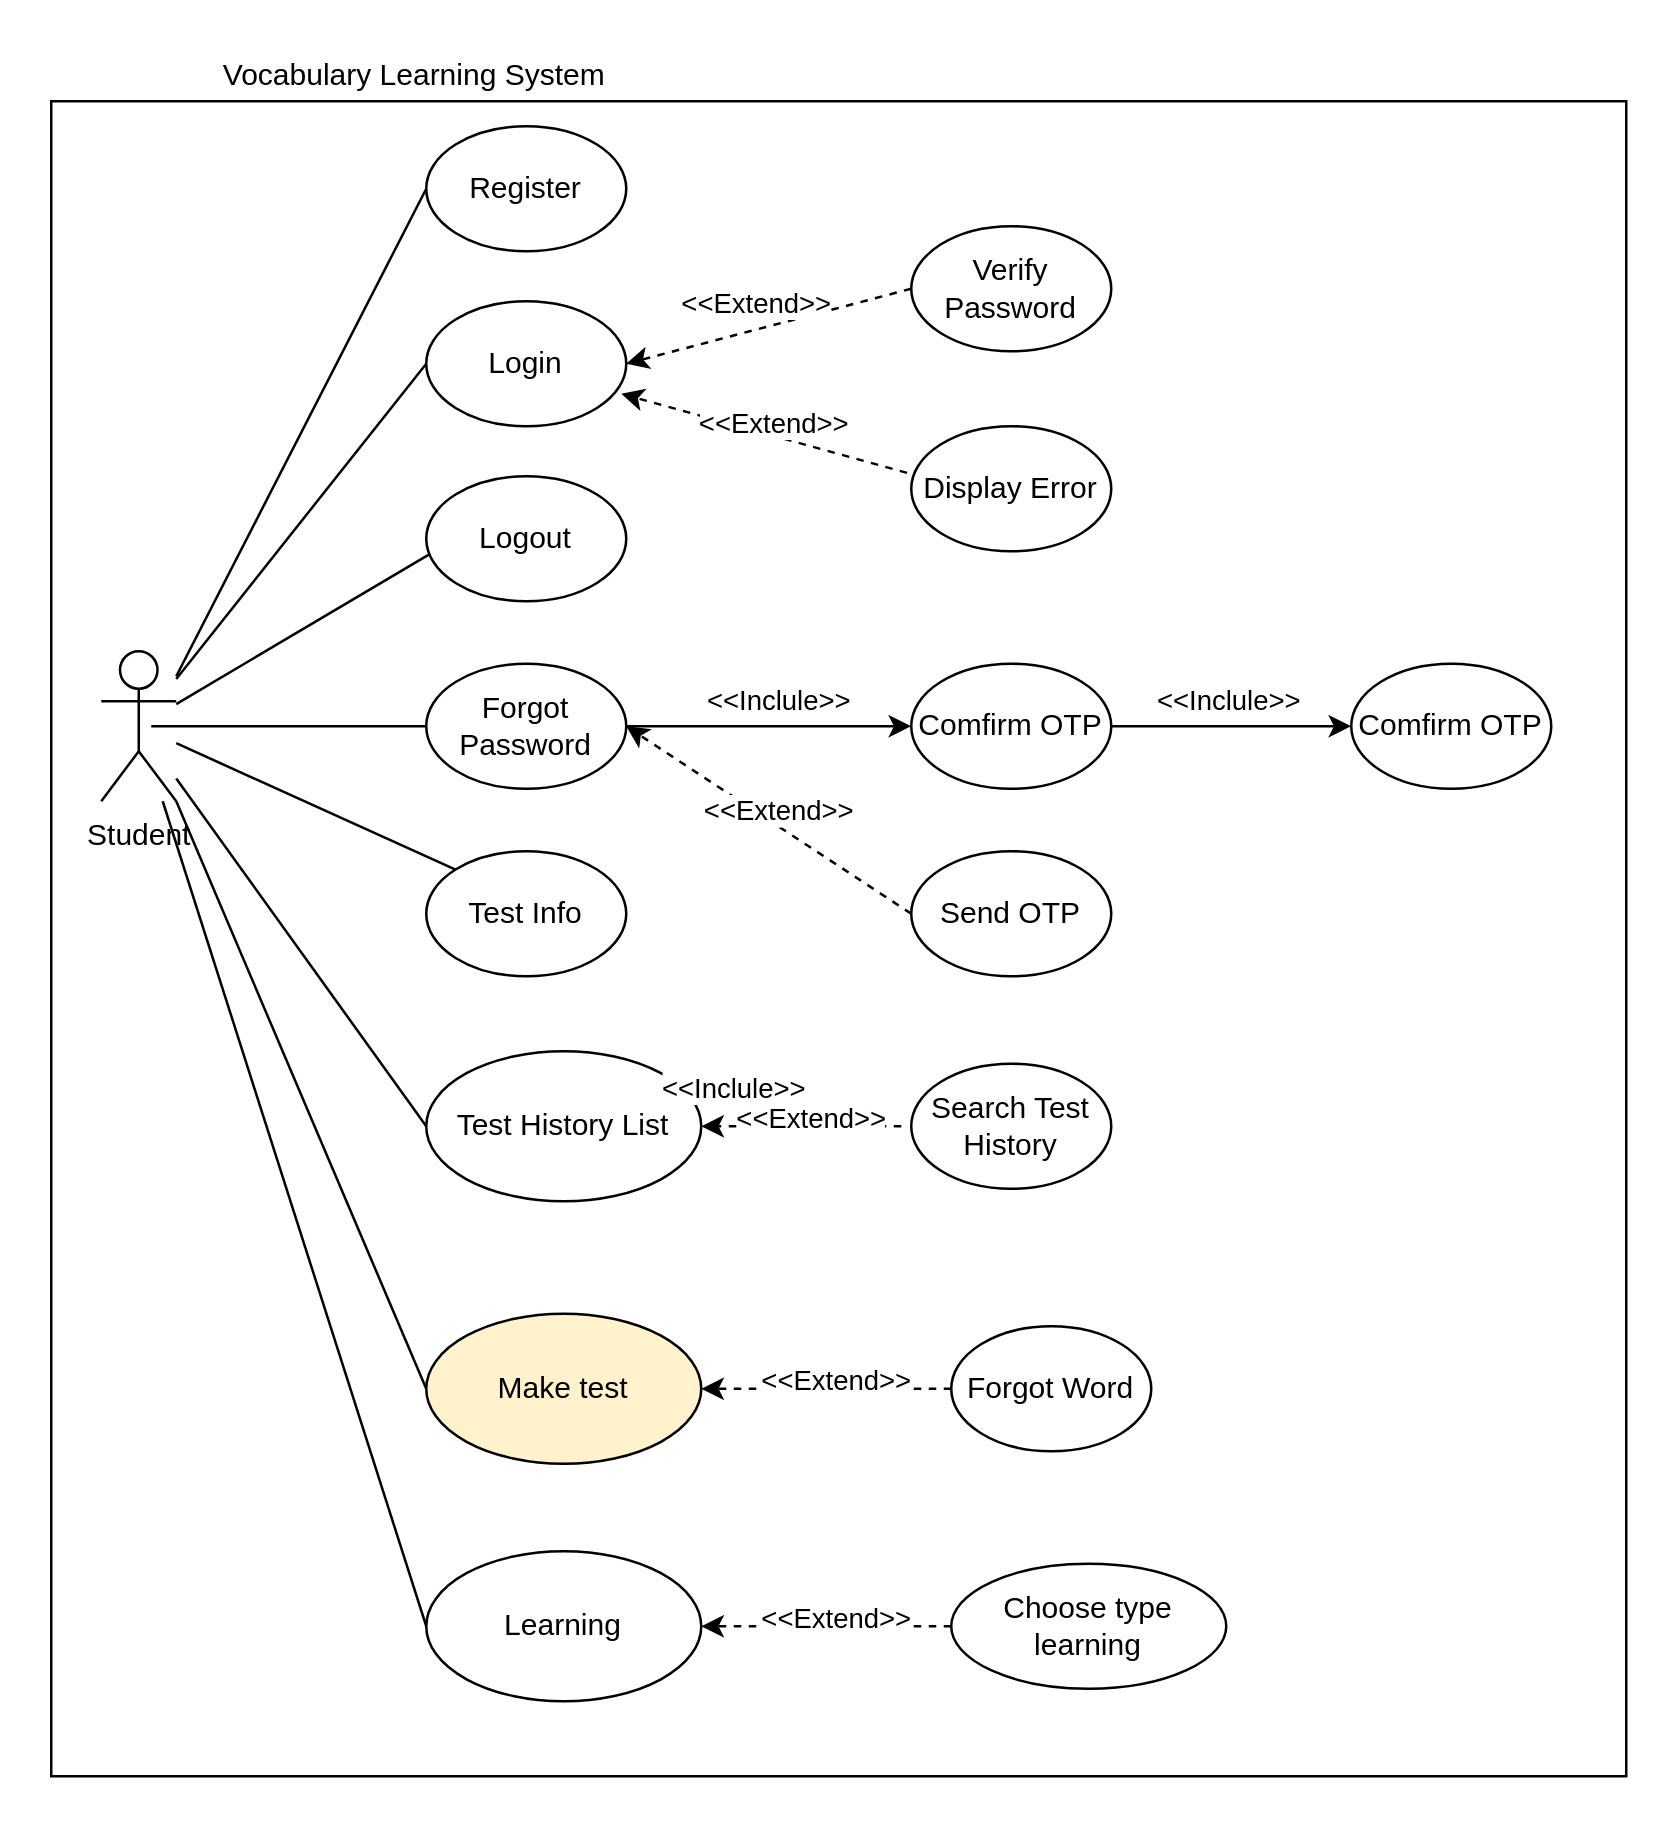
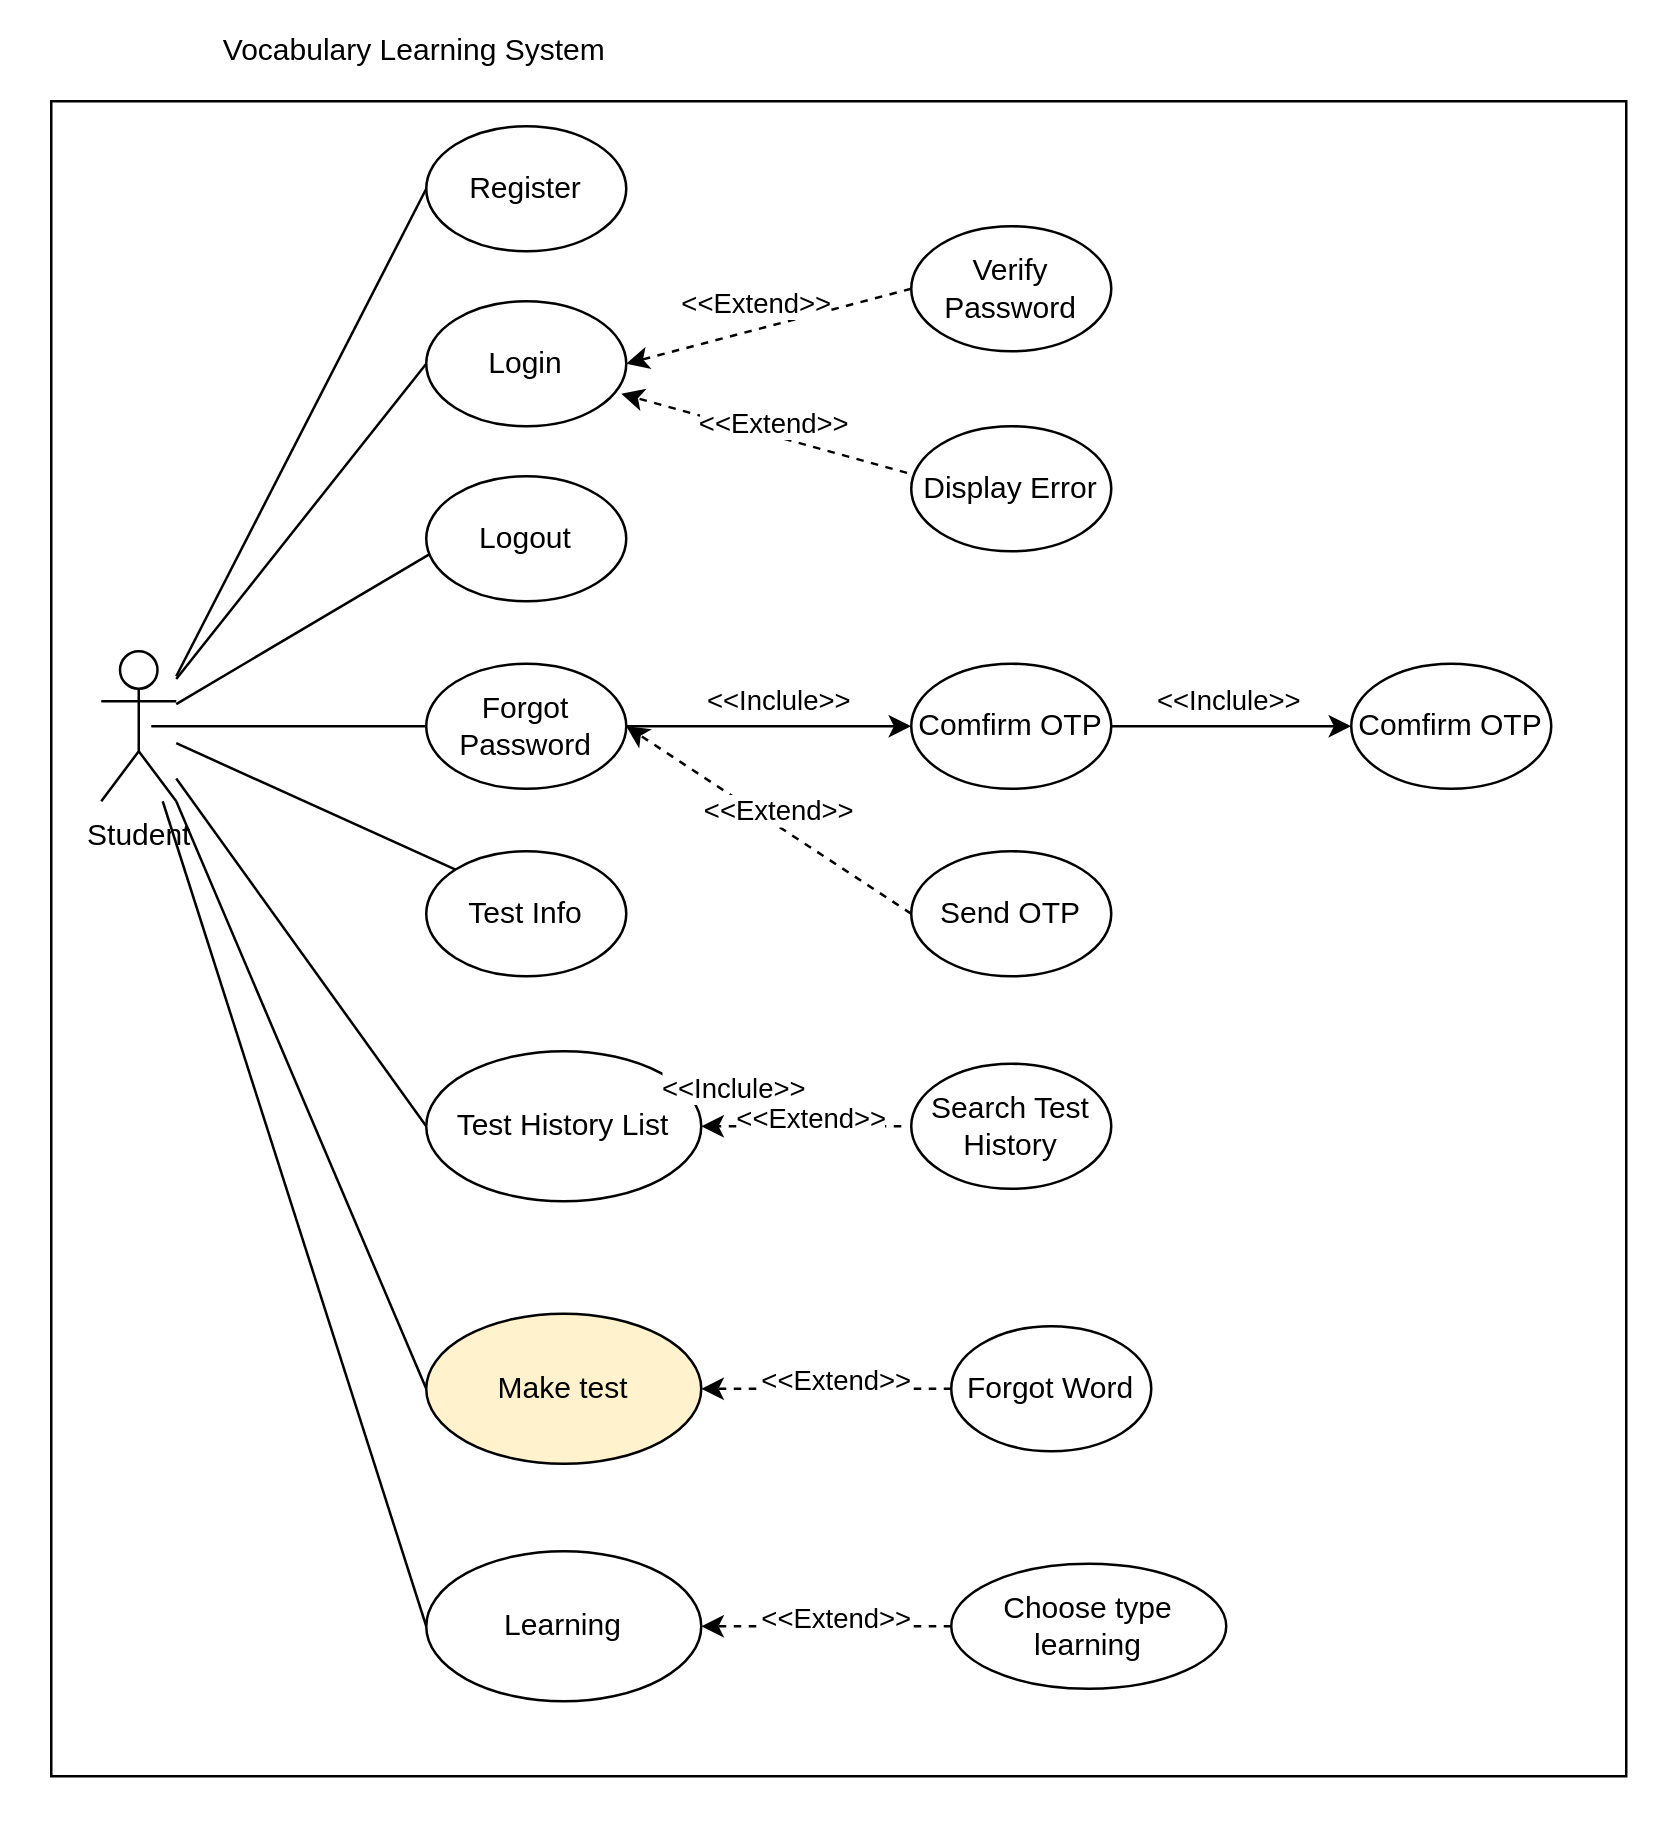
node "Vocabulary Learning System": moved (414, 76) -> (414, 51)
